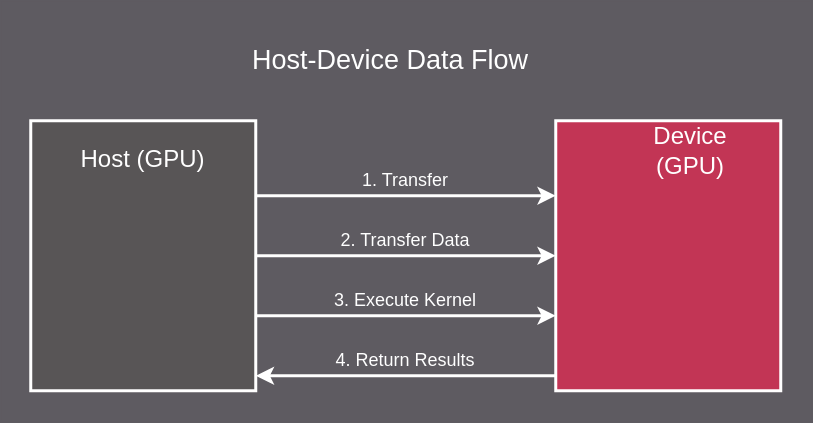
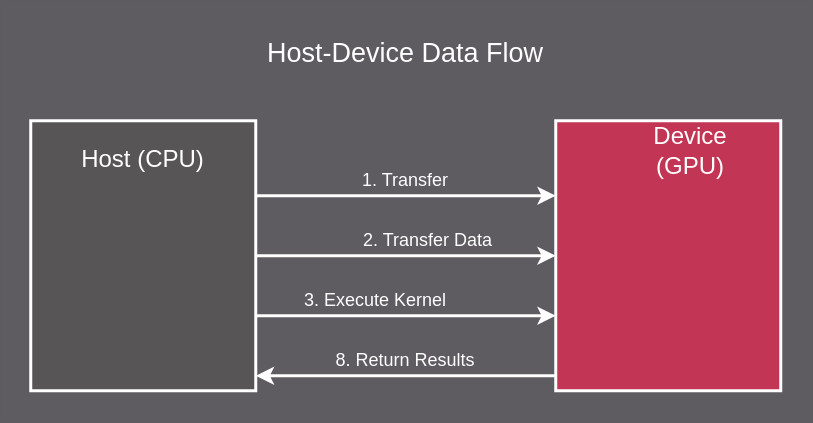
node "Host-Device Data Flow": moved (391, 61) -> (406, 53)
node "Host (GPU)": label "Host (GPU)" -> "Host (CPU)"
node "2. Transfer Data": moved (406, 241) -> (428, 241)
node "3. Execute Kernel": moved (406, 301) -> (376, 301)
node "4. Return Results": label "4. Return Results" -> "8. Return Results"
